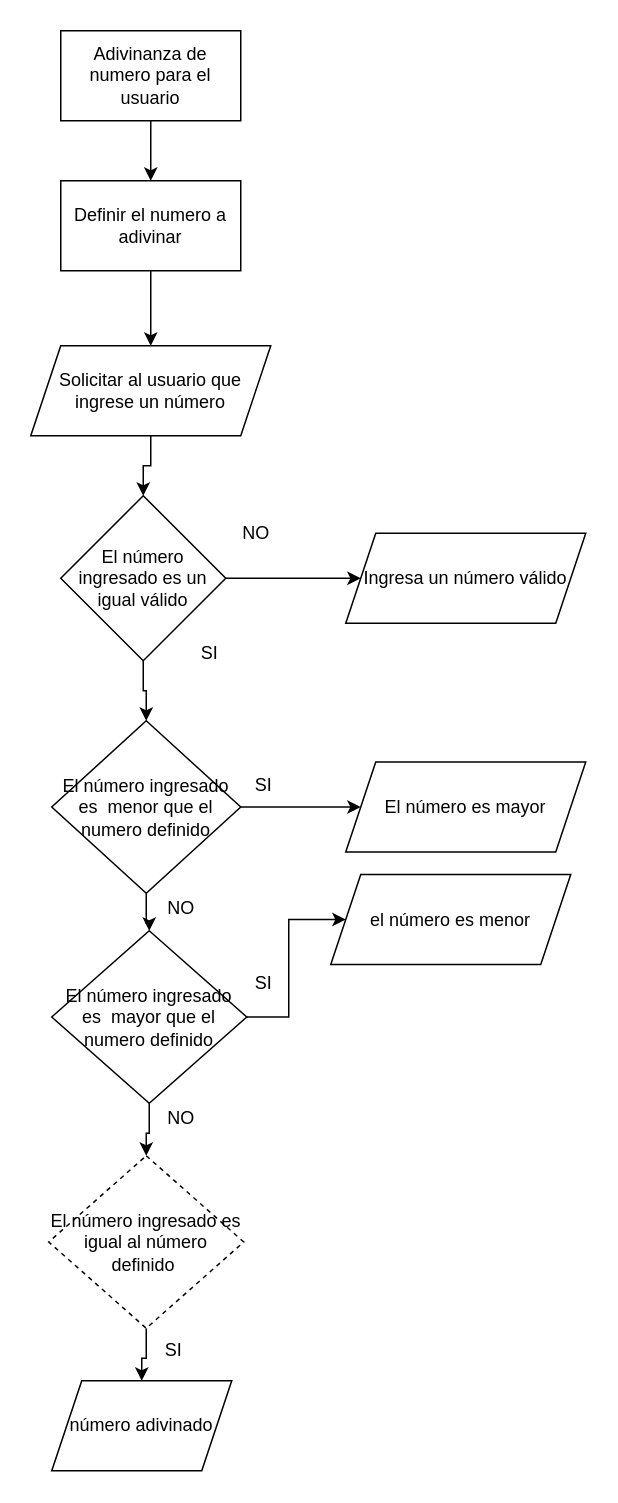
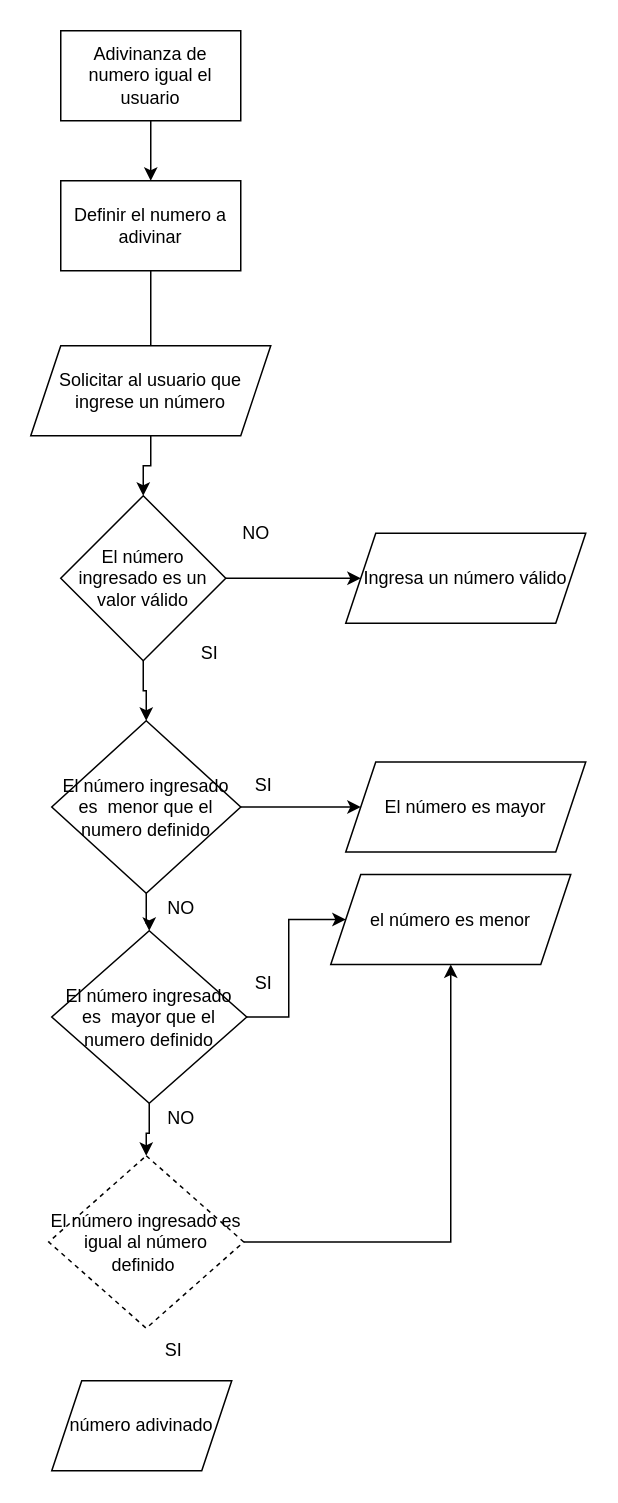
node "Adivinanza de numero para el usuario": label "Adivinanza de numero para el usuario" -> "Adivinanza de numero igual el usuario"
edge "Definir el numero a adivinar" -> "Solicitar al usuario que ingrese un número": arrowhead classic -> none
node "El número ingresado es un igual válido": label "El número ingresado es un igual válido" -> "El número ingresado es un valor válido"
edge "El número ingresado es igual al número definido" -> "número adivinado": now "El número ingresado es igual al número definido" -> "el número es menor"
